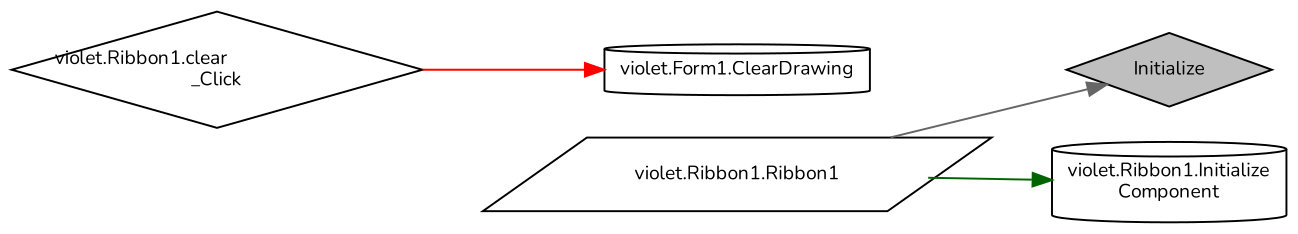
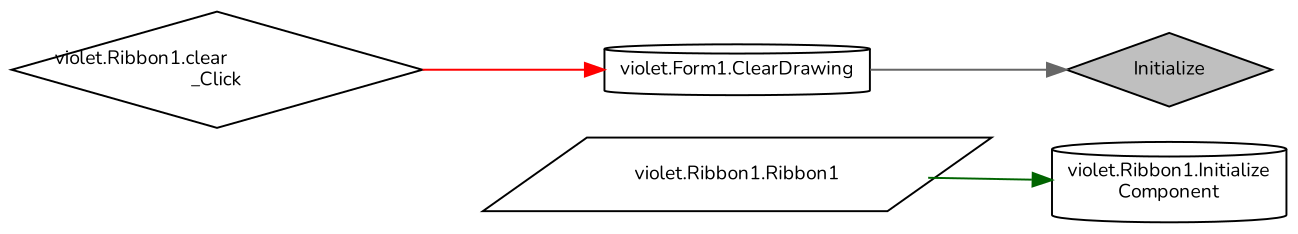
edge "violet.Ribbon1.Ribbon1" -> "Initialize": now "violet.Form1.ClearDrawing" -> "Initialize"
